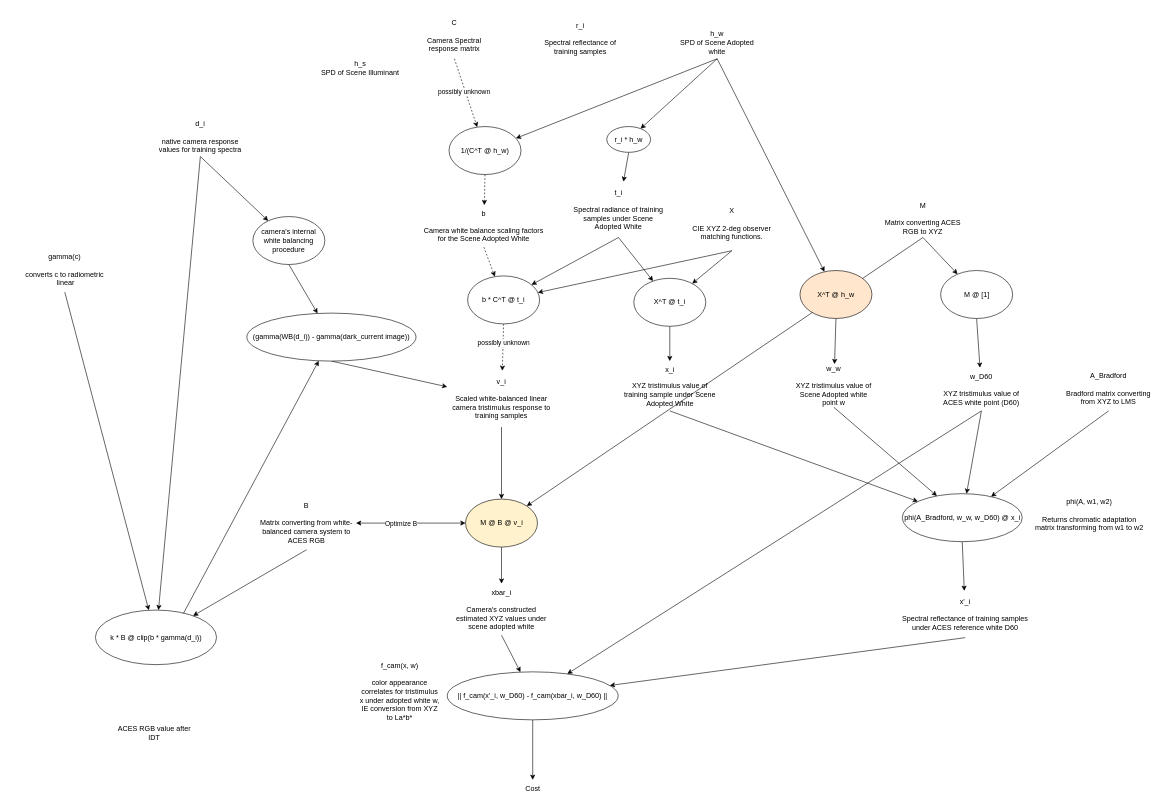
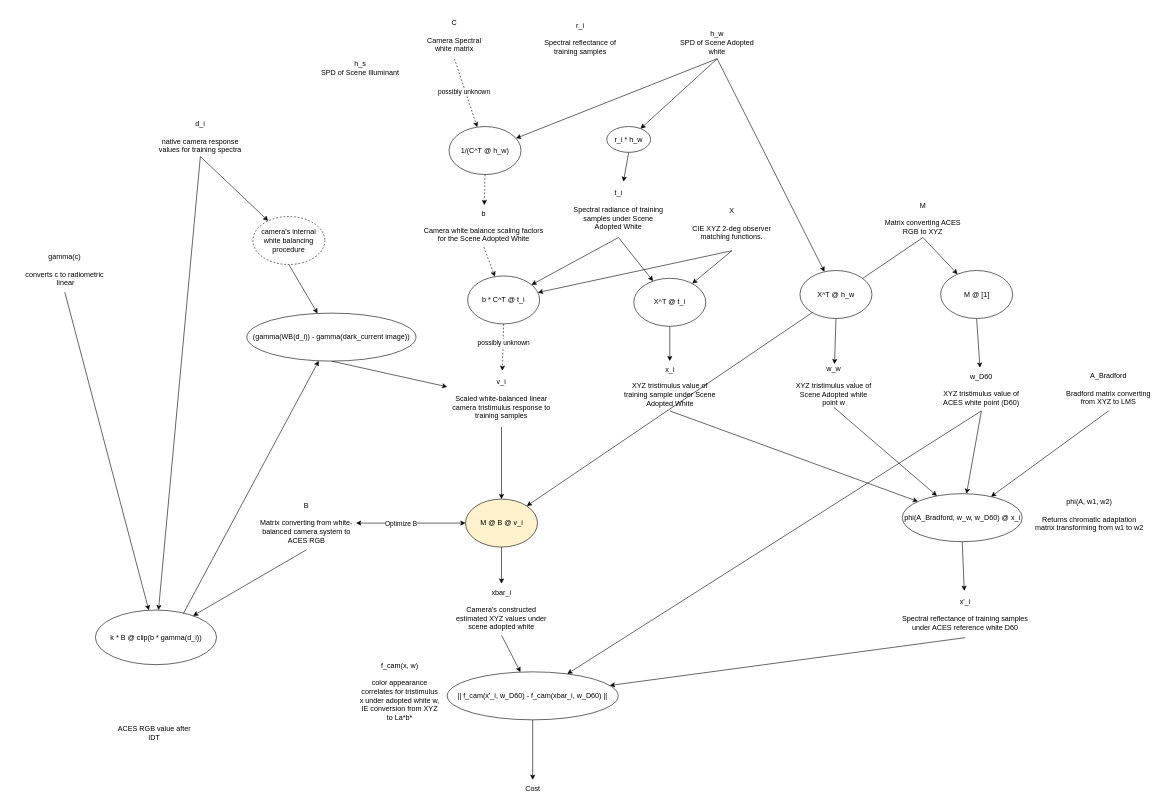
node "C Camera Spectral response matrix": label "C Camera Spectral response matrix" -> "C Camera Spectral white matrix"
node "camera's internal white balancing procedure": style solid -> dashed
node "X^T @ h_w": fillcolor #ffe6cc -> #ffffff
